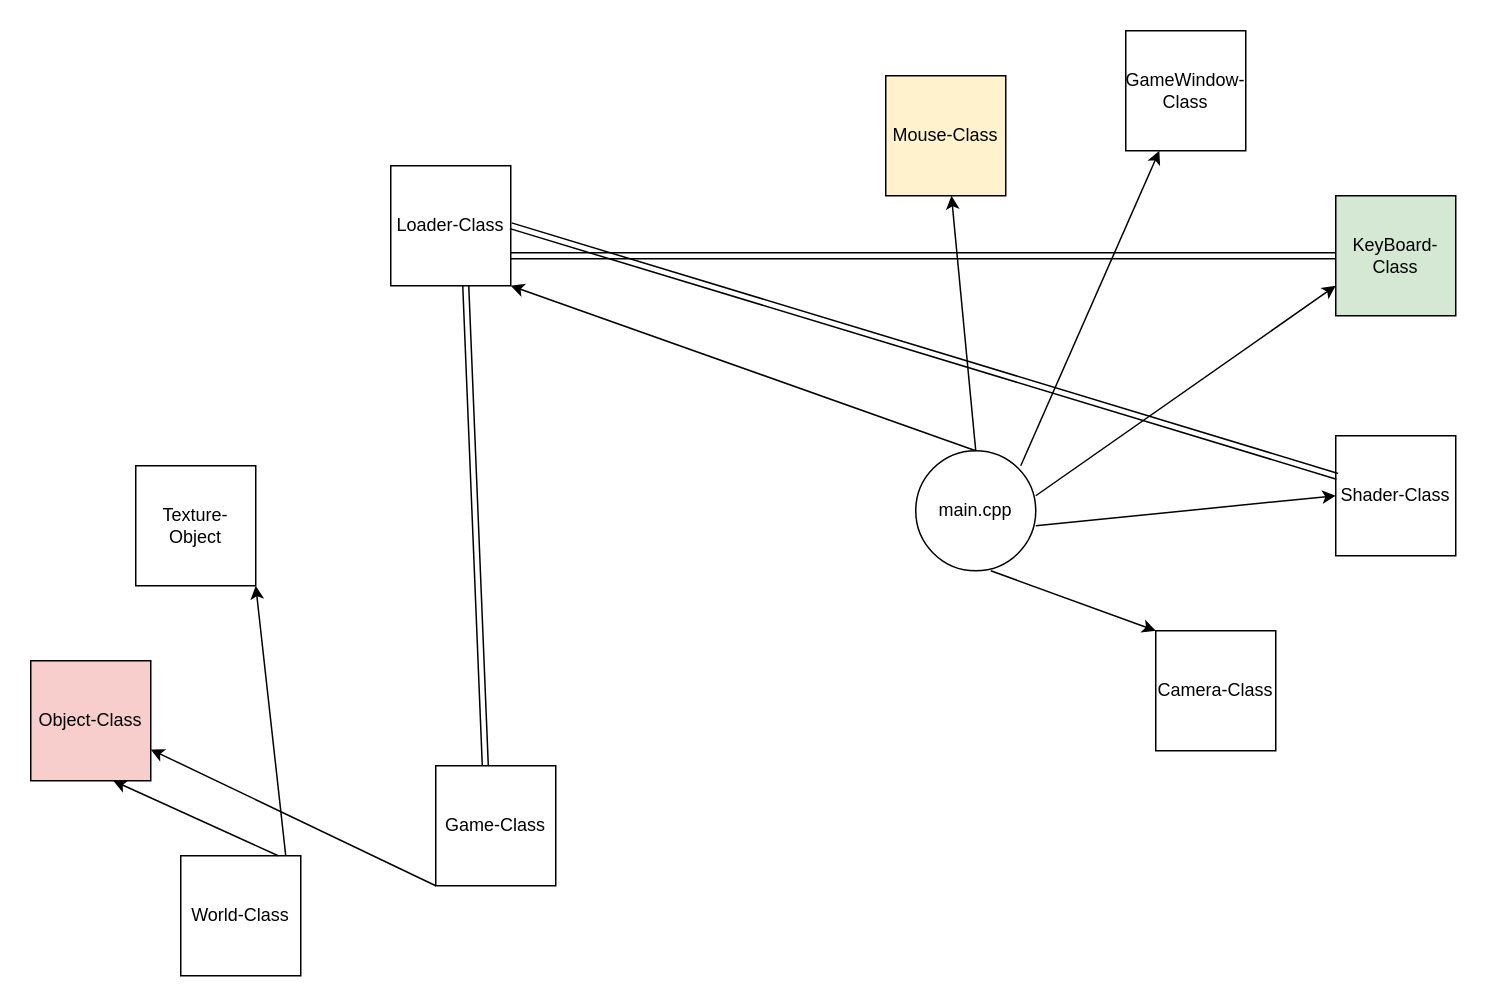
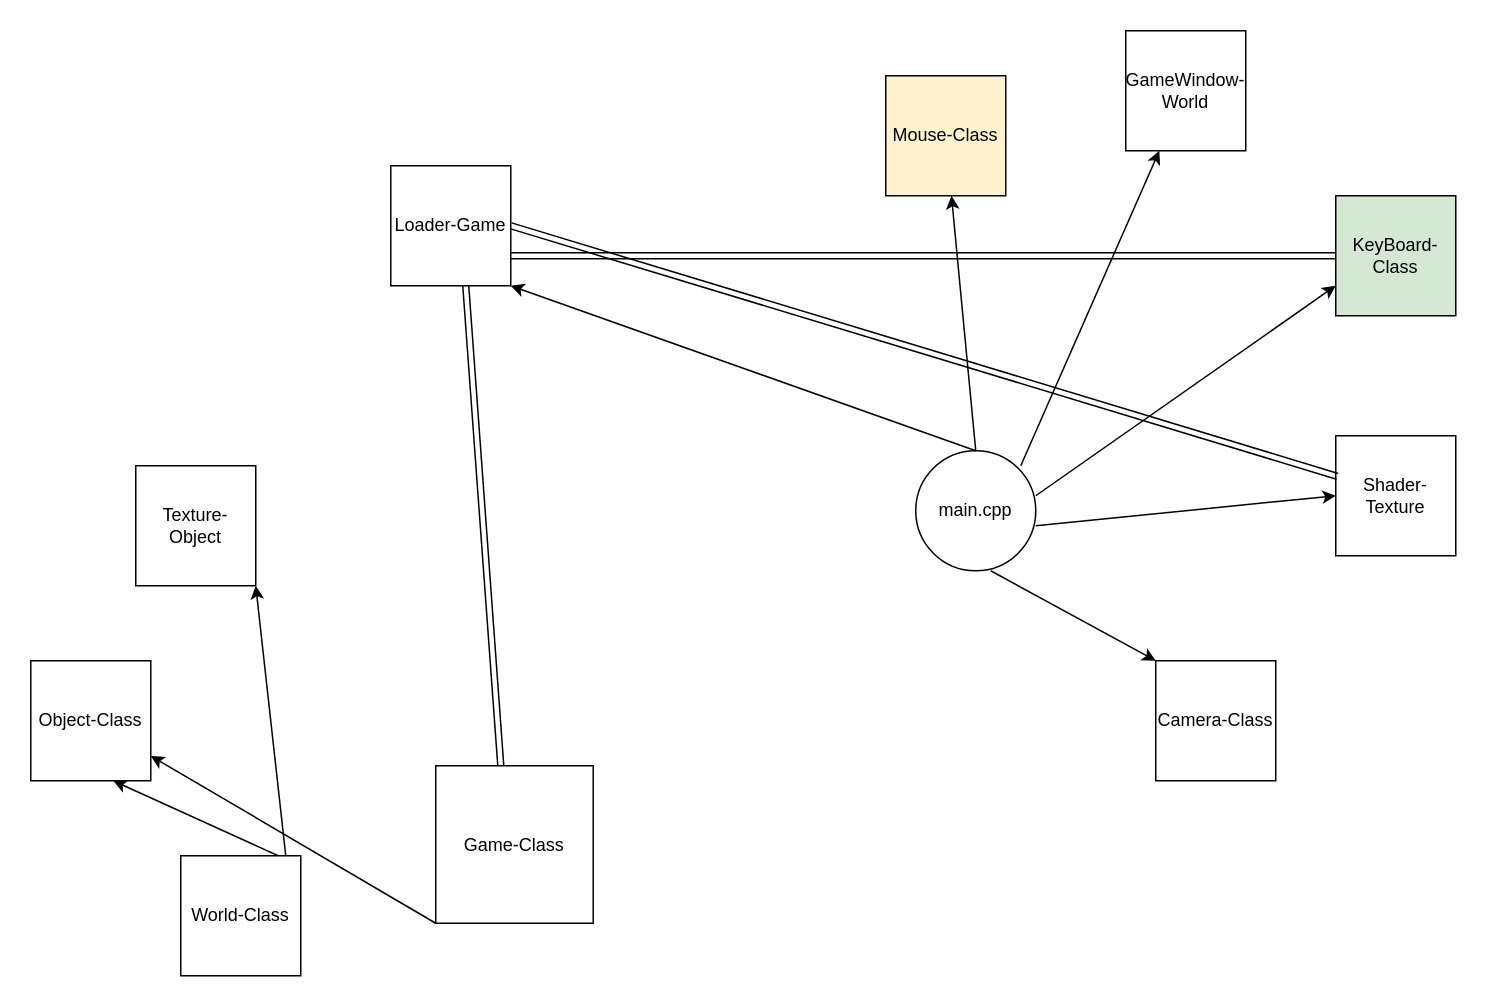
node "GameWindow-Class": label "GameWindow-Class" -> "GameWindow-World"
node "Loader-Class": label "Loader-Class" -> "Loader-Game"
node "Shader-Class": label "Shader-Class" -> "Shader-Texture"
node "Camera-Class": moved (1216, 691) -> (1216, 721)
node "Object-Class": fillcolor #f8cecc -> #ffffff
node "Game-Class": size 120x120 -> 158x158
